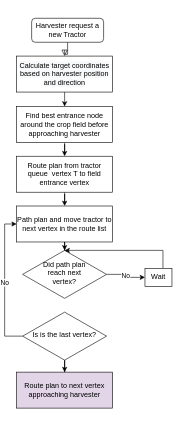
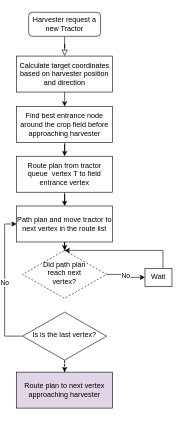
node "Harvester request a new Tractor": moved (68, 30) -> (65, 24)
node "Did path plan reach next vertex?": style solid -> dashed
edge "Is is the last vertex?" -> "Route plan to next vertex approaching harvester": style solid -> dashed
